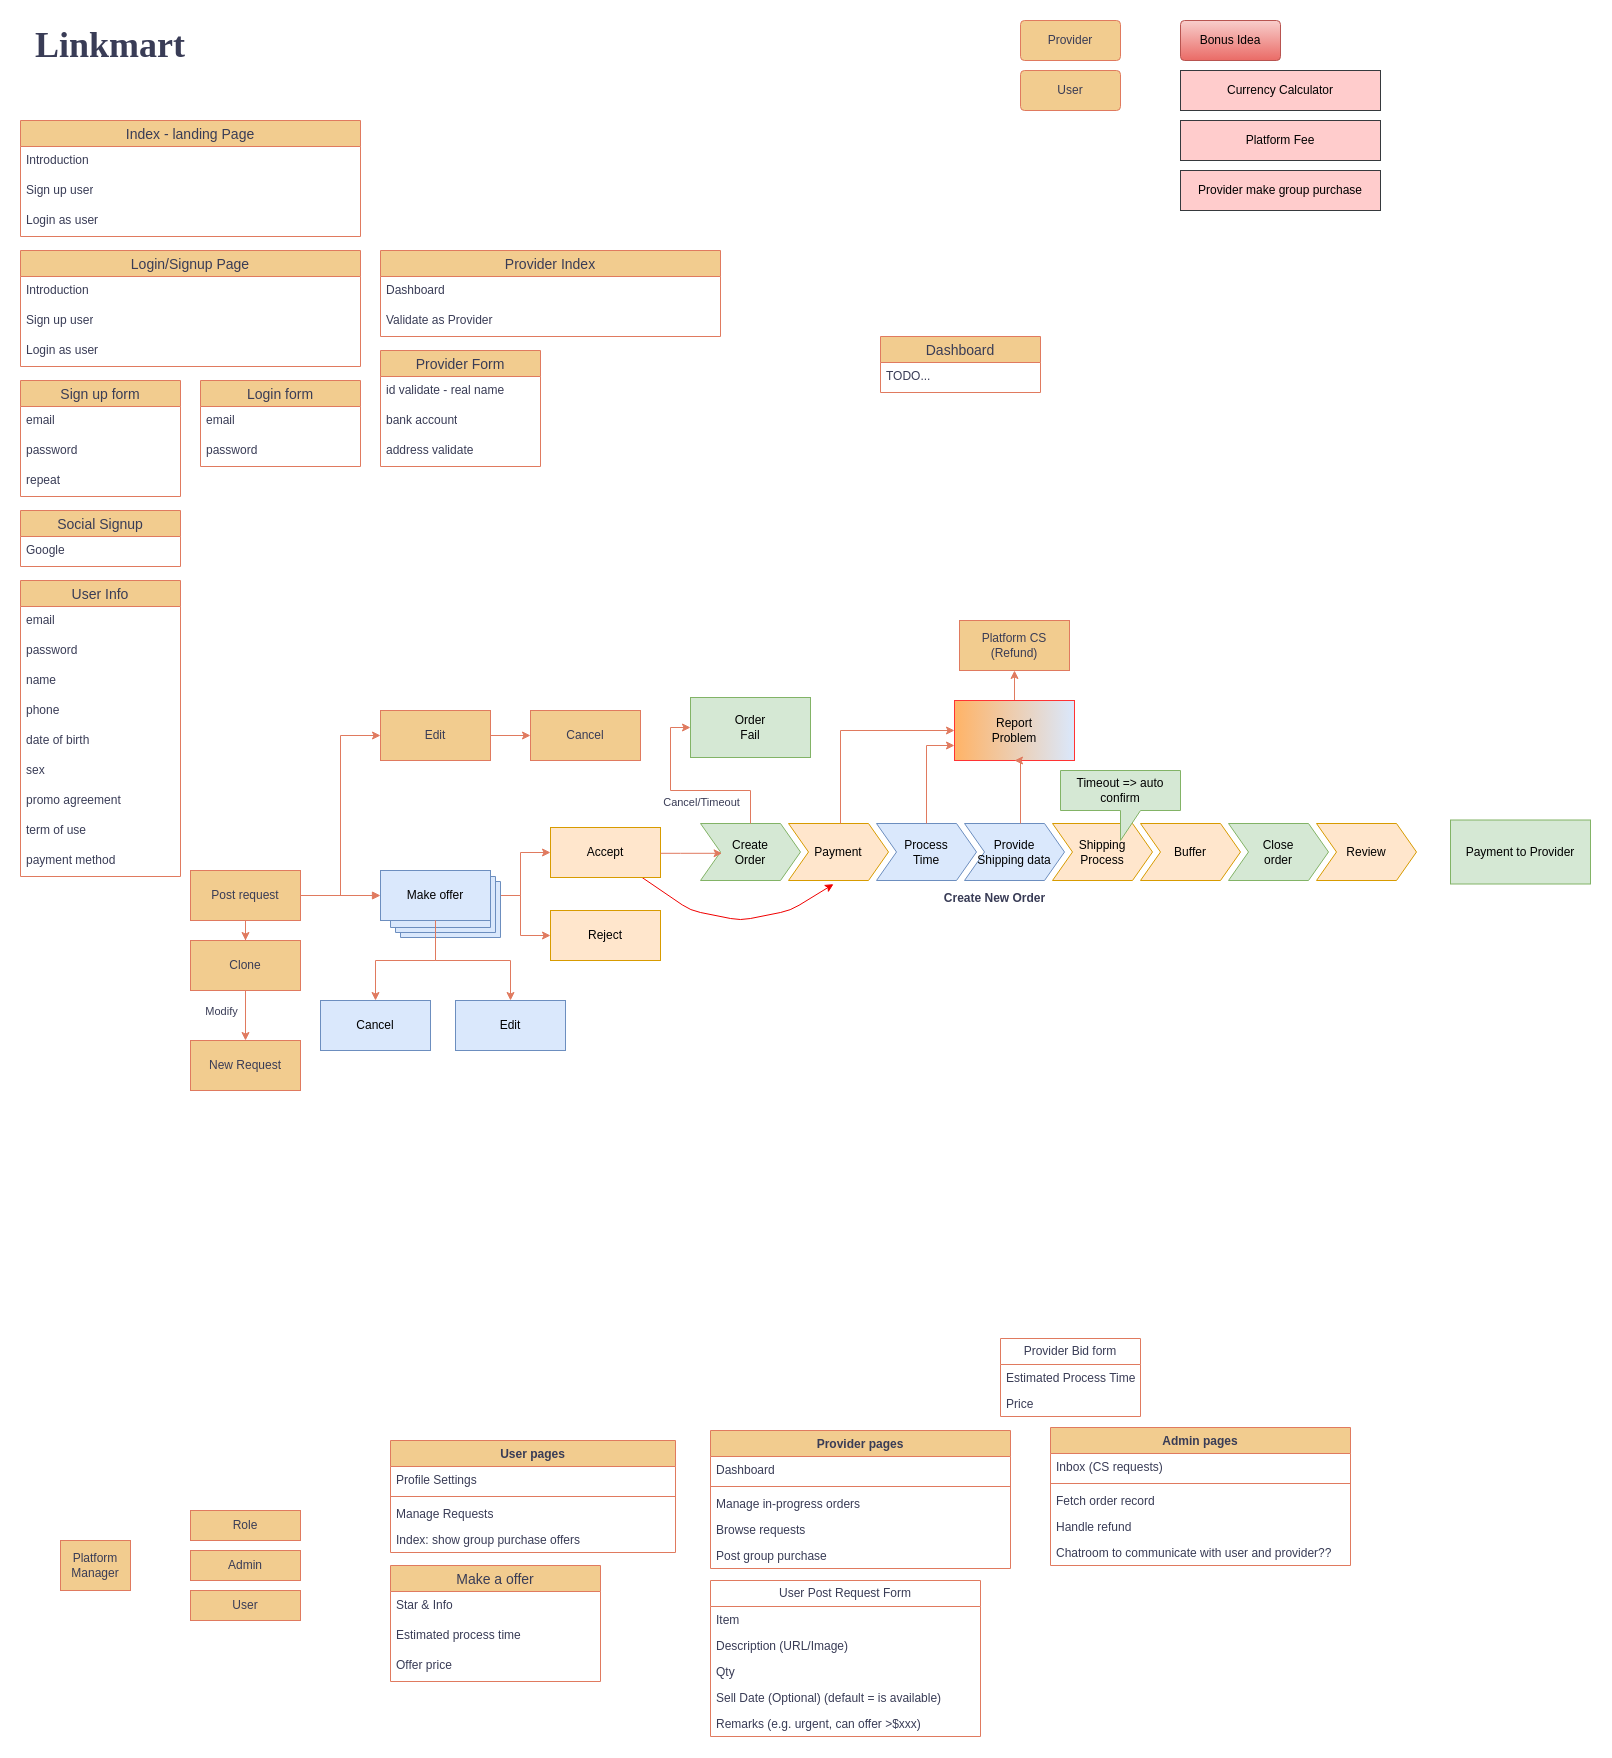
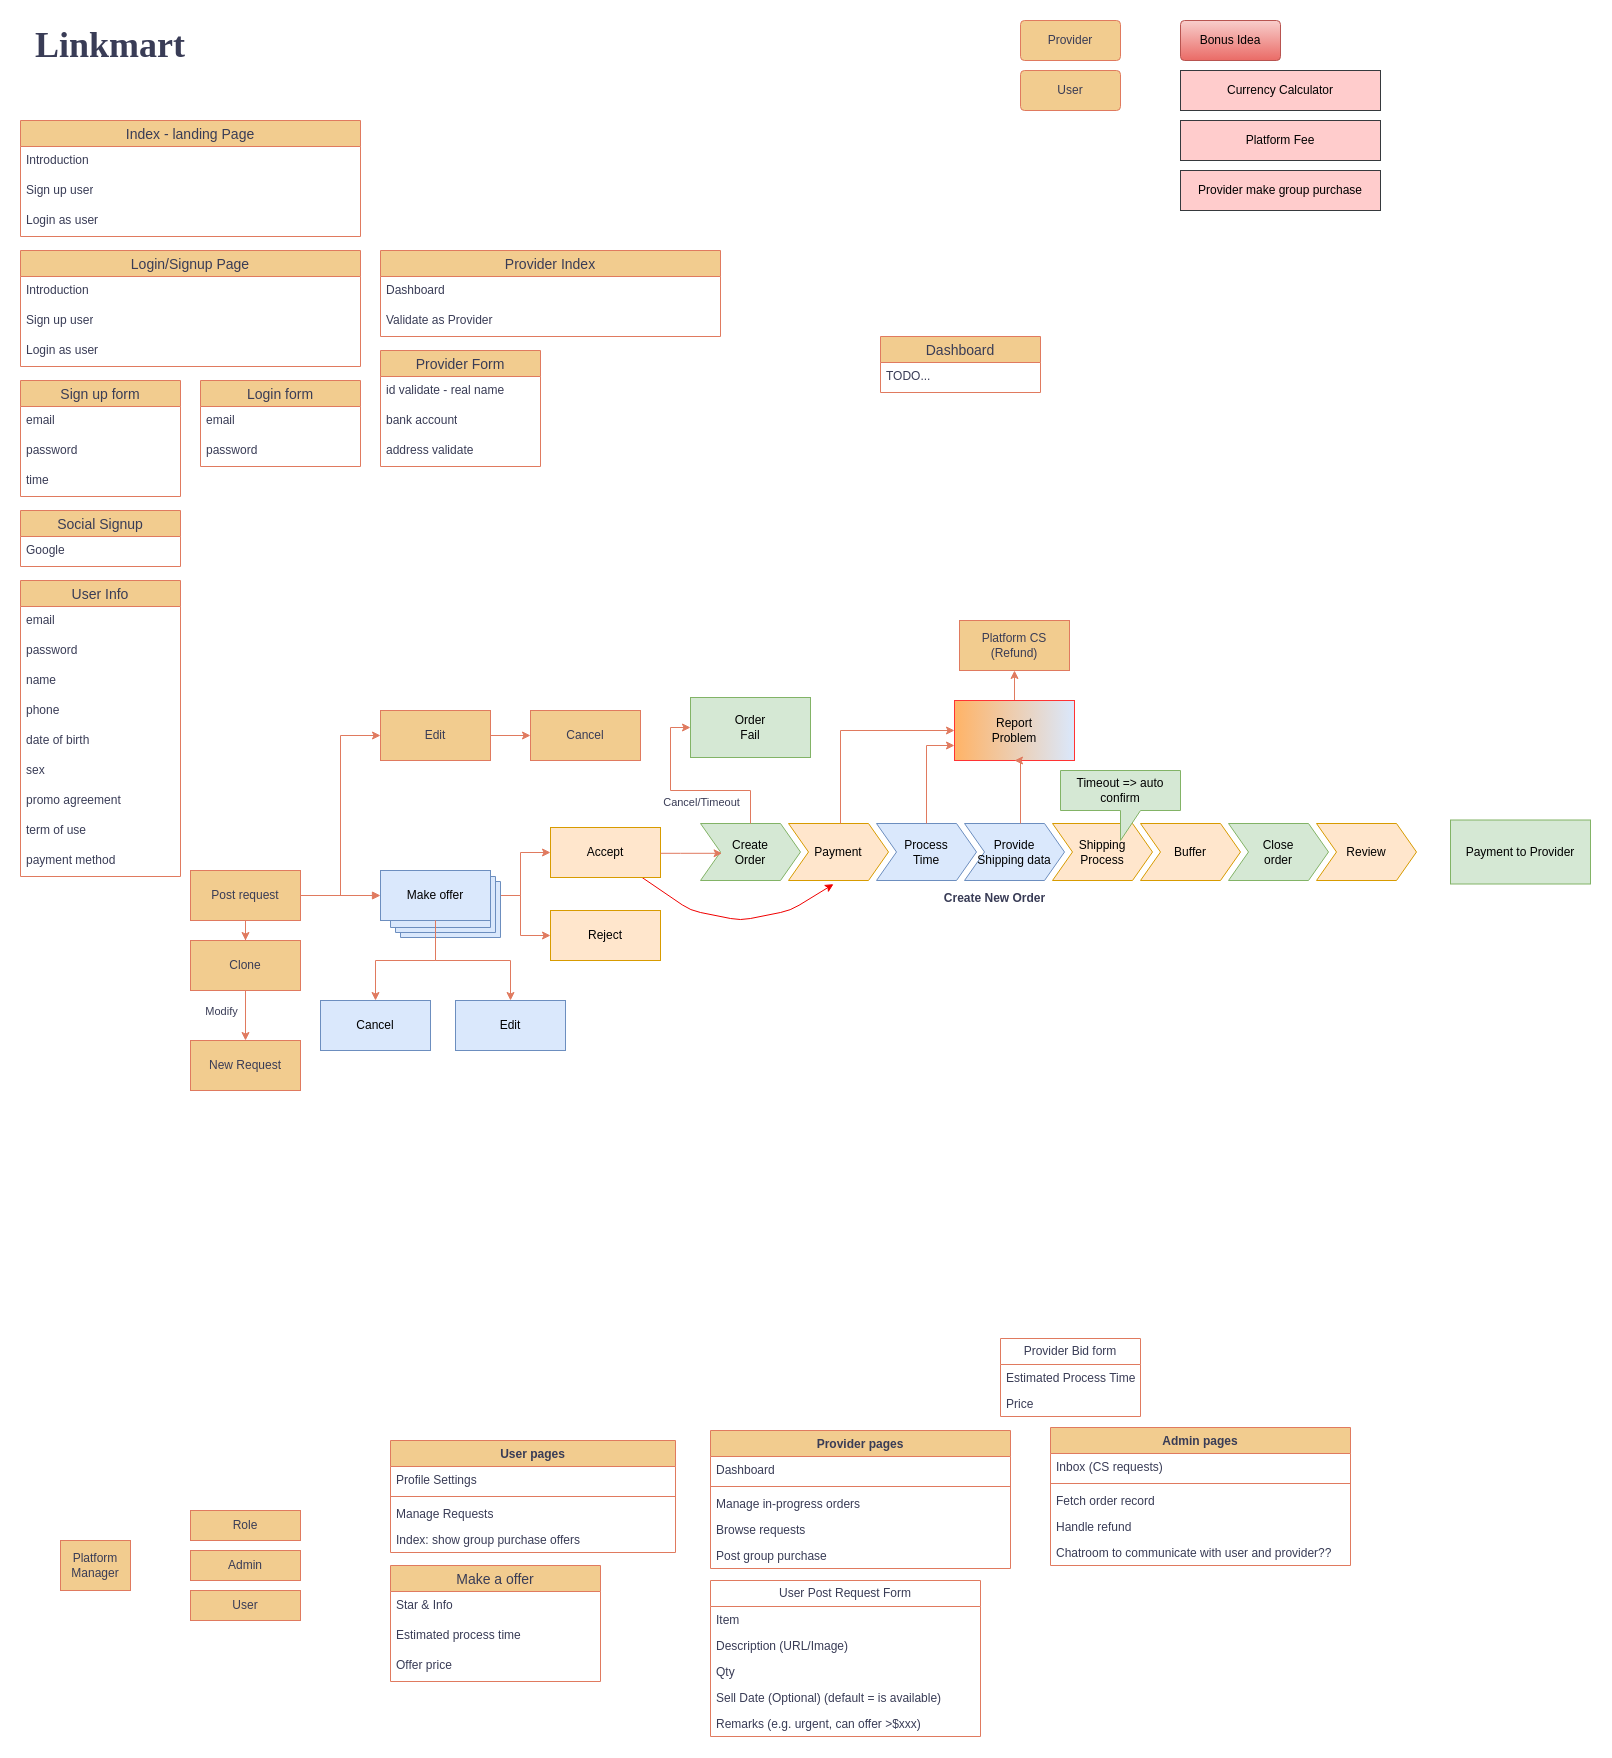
node "repeat": label "repeat" -> "time"
